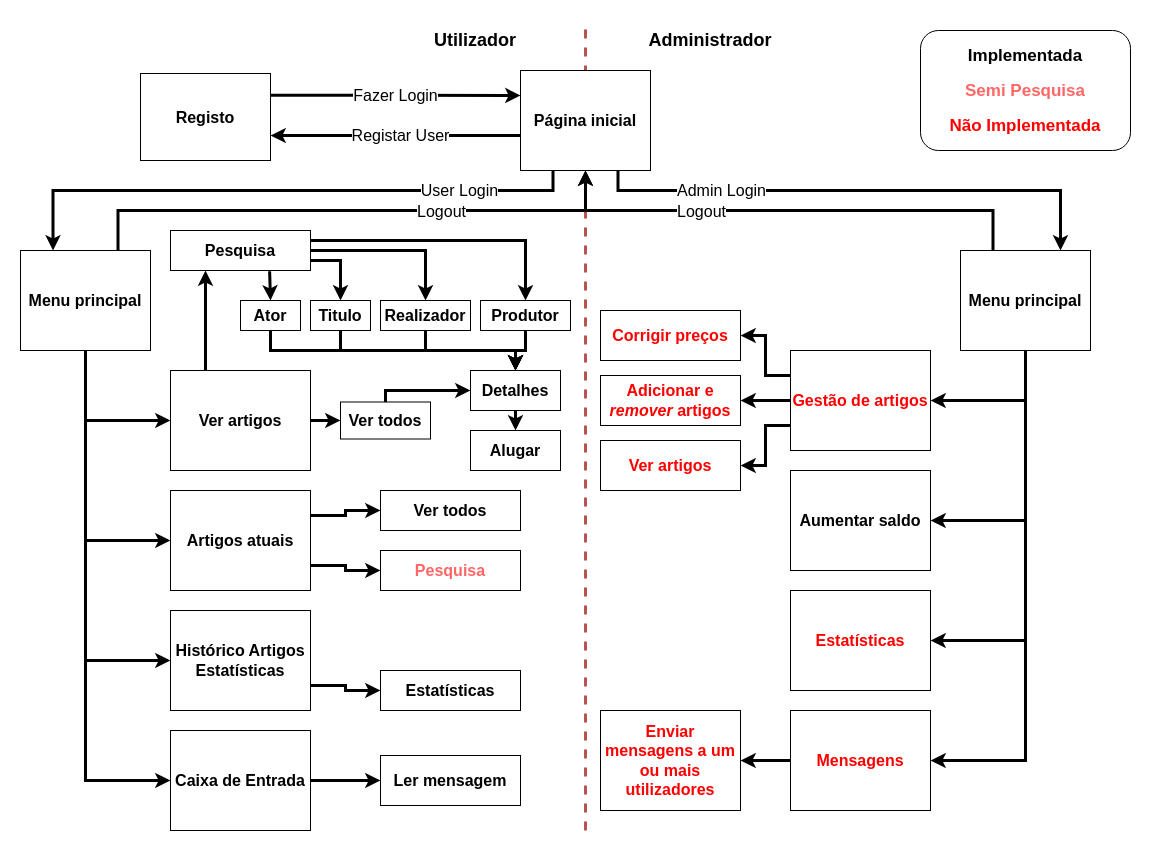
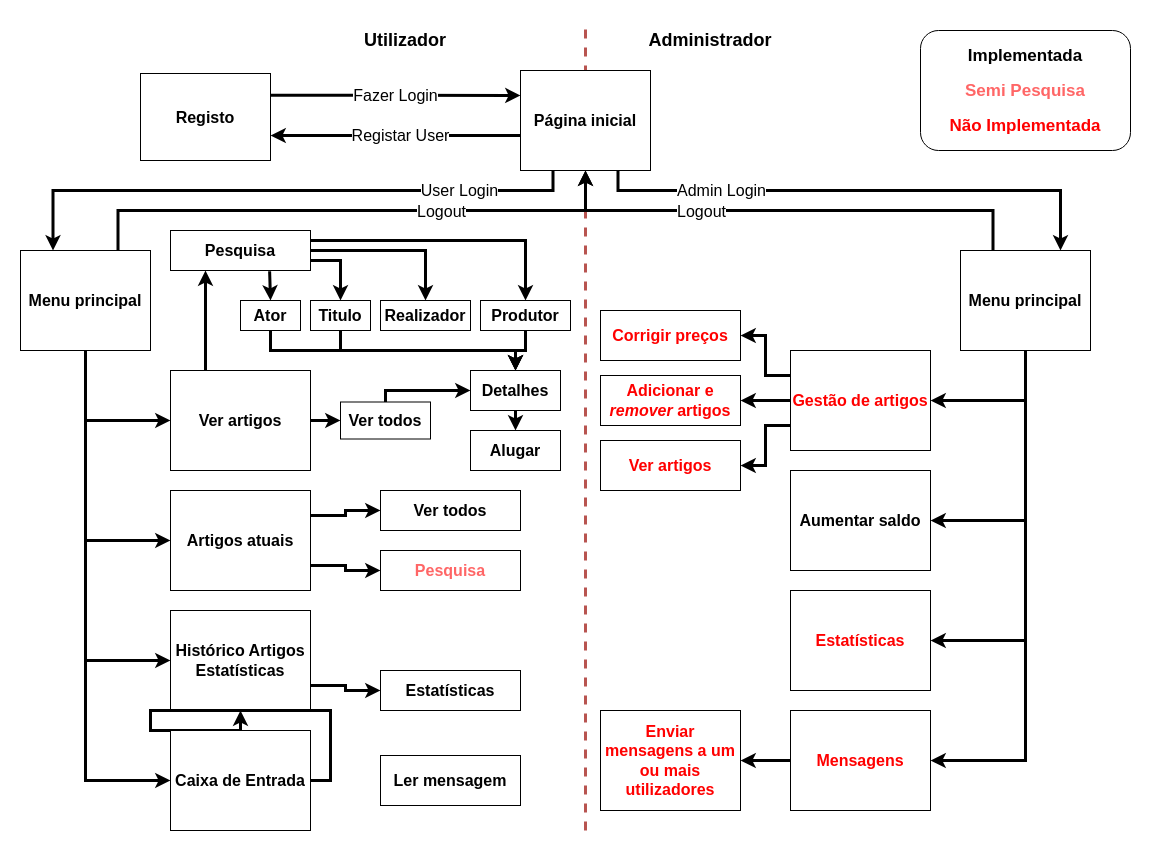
node "Utilizador": moved (476, 41) -> (406, 41)
edge "Realizador" -> "Detalhes": removed
edge "Caixa de Entrada" -> "Ler mensagem": now "Caixa de Entrada" -> "Histórico Artigos Estatísticas"
